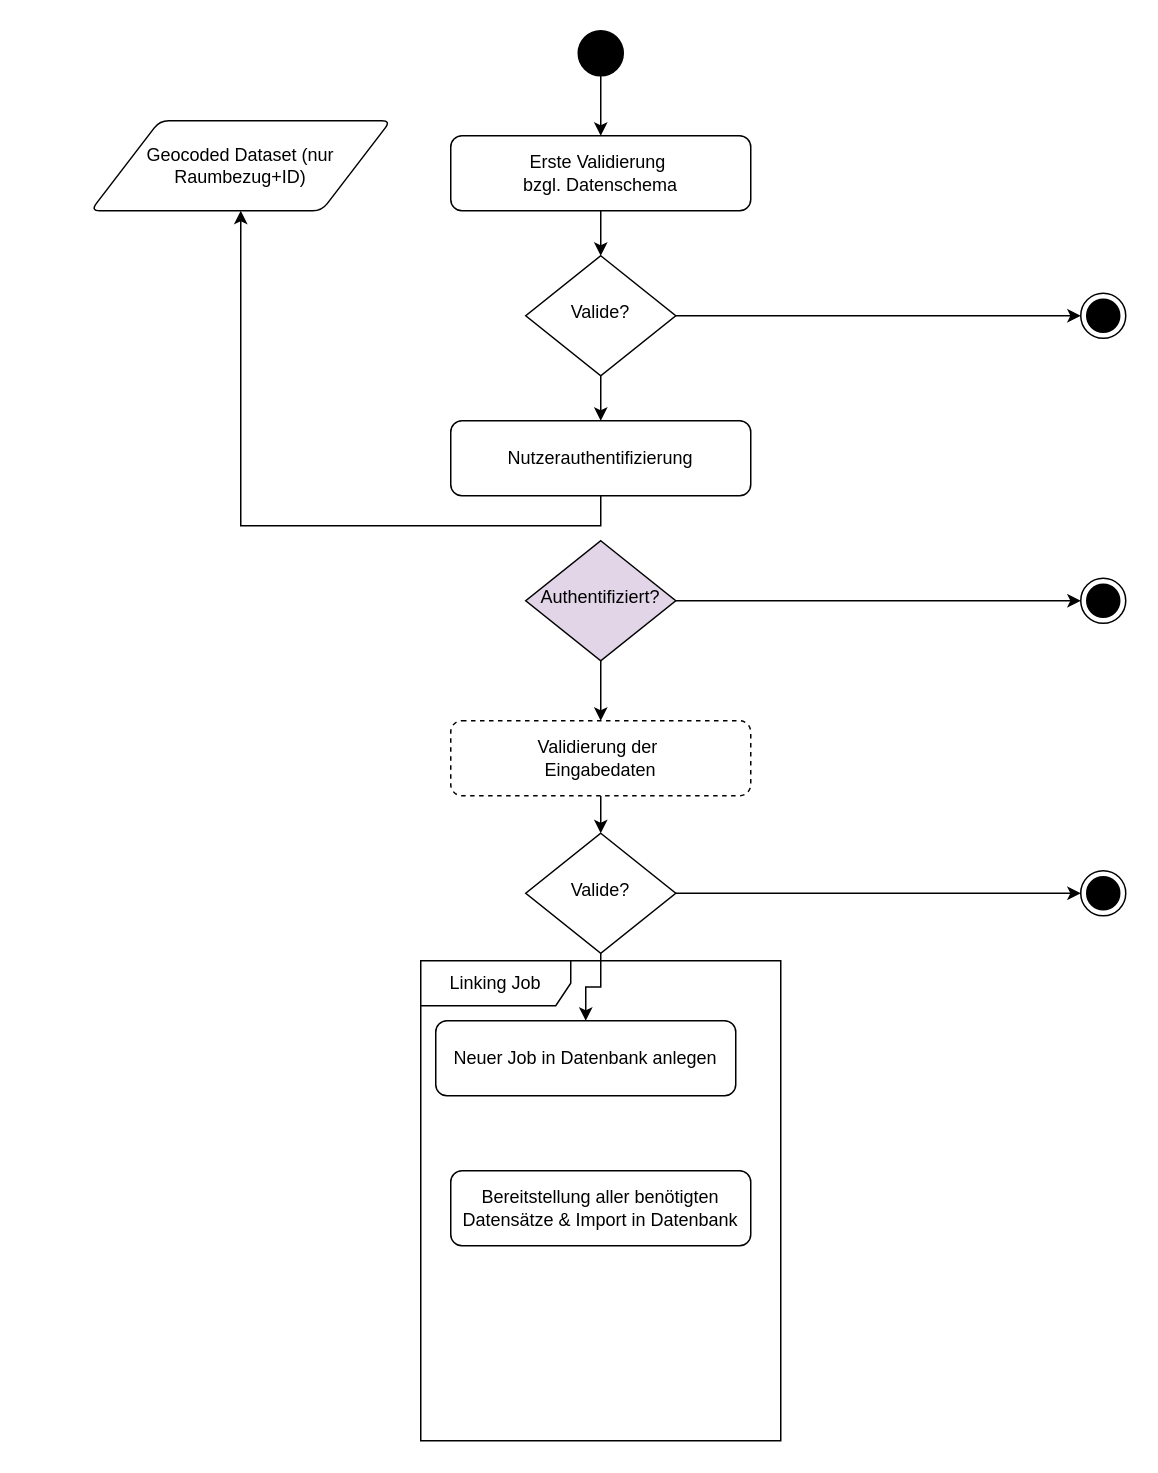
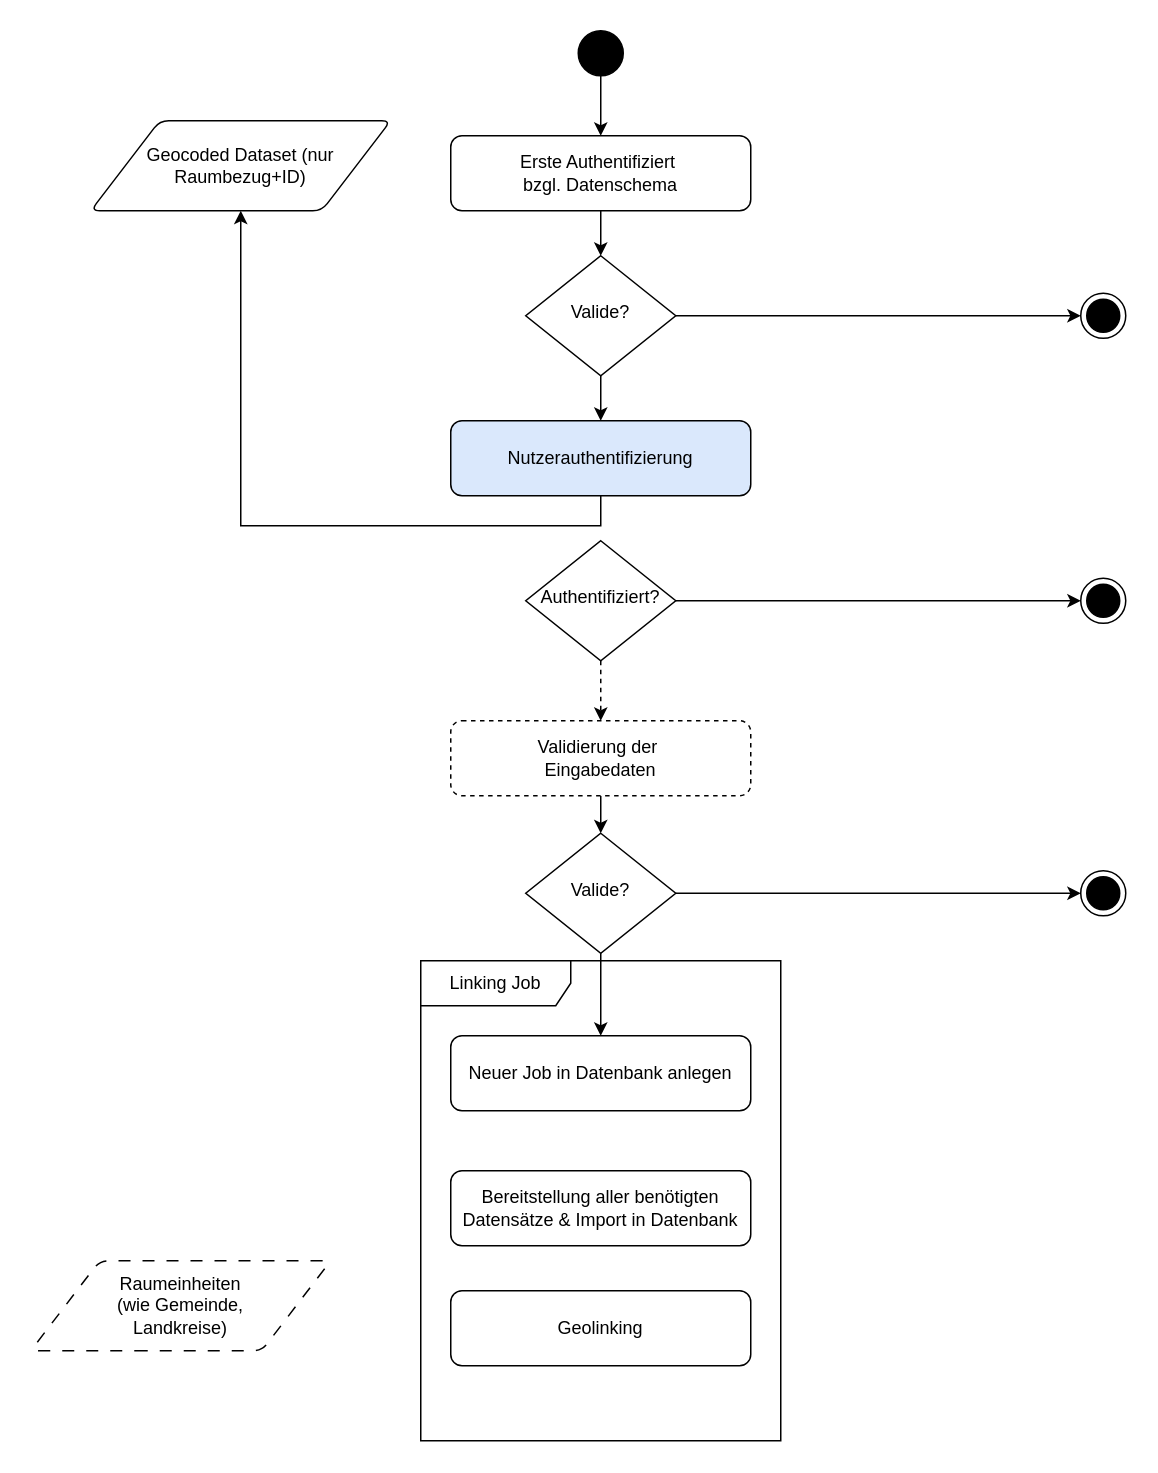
node "Erste Validierung bzgl. Datenschema": label "Erste Validierung bzgl. Datenschema" -> "Erste Authentifiziert bzgl. Datenschema"
node "Nutzerauthentifizierung": fillcolor #ffffff -> #dae8fc
node "Authentifiziert?": fillcolor #e1d5e7 -> #ffffff
edge "Authentifiziert?" -> "Validierung der Eingabedaten": style solid -> dashed
node "Neuer Job in Datenbank anlegen": moved (586, 1058) -> (601, 1073)
node "Raumeinheiten (wie Gemeinde, Landkreise)": added
node "Geolinking": added
